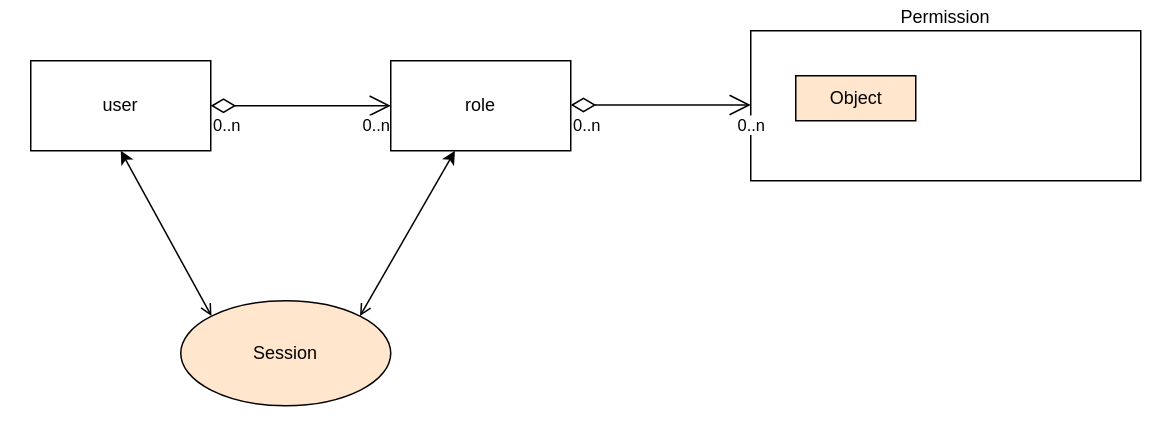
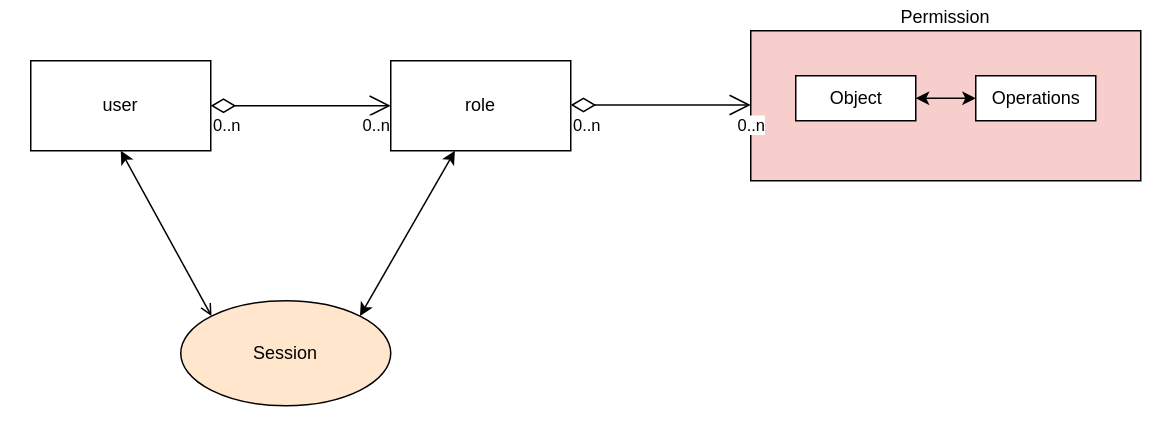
node "Object": fillcolor #ffe6cc -> #ffffff
edge "Object" -- "Operations": added
node "Operations": added
node "Permission": fillcolor #ffffff -> #f8cecc
edge "role" -- "Session": arrowhead open -> classic
